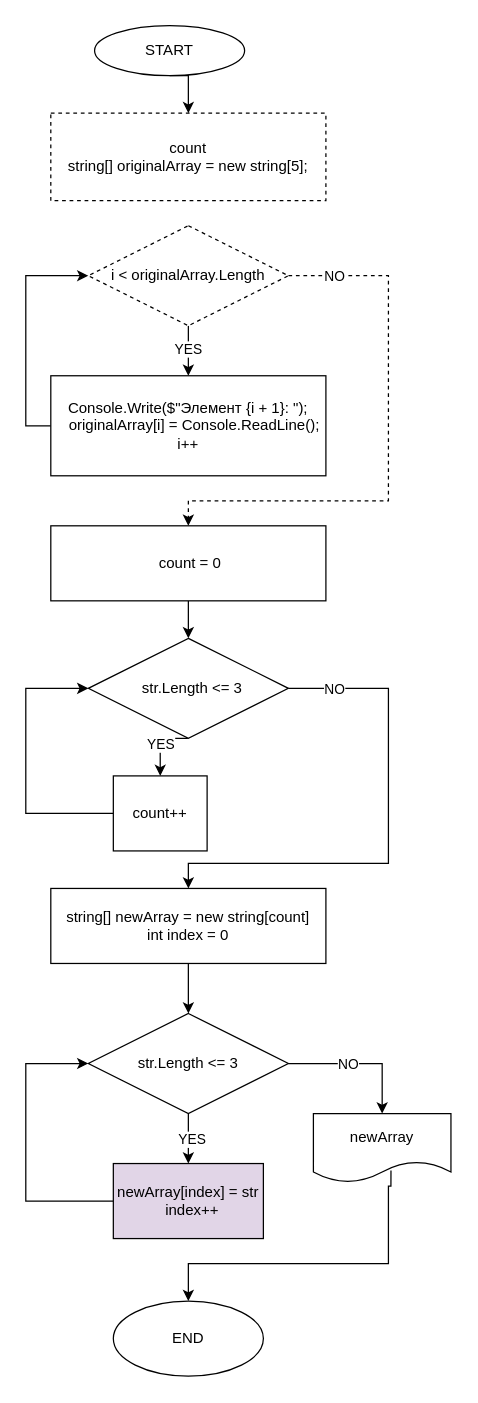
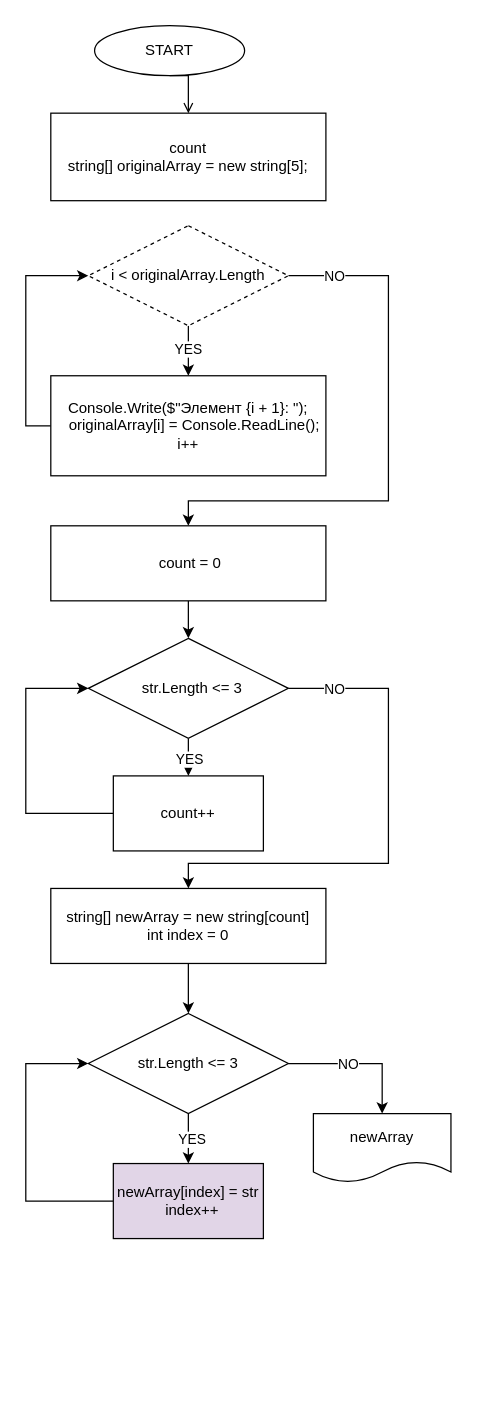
edge "START" -> "count string[] originalArray = new string[5];": arrowhead classic -> open
node "count string[] originalArray = new string[5];": style dashed -> solid
edge "i < originalArray.Length" -> "count = 0": style dashed -> solid
node "count++": size 94x75 -> 150x75
edge "newArray" -> "END": removed
node "END": removed
